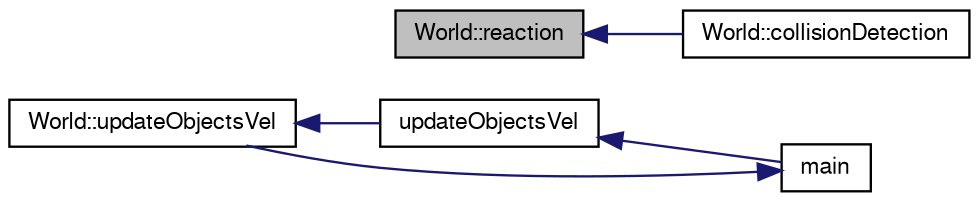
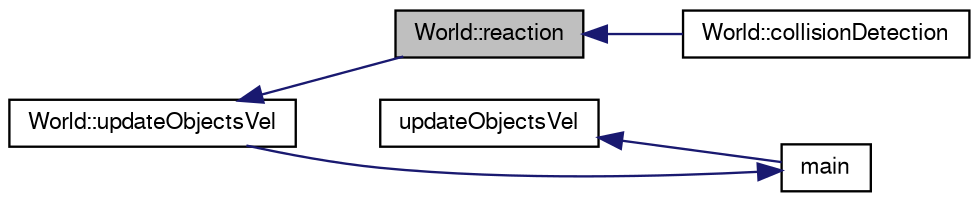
edge "updateObjectsVel" -> "World::updateObjectsVel": now "World::reaction" -> "World::updateObjectsVel"
